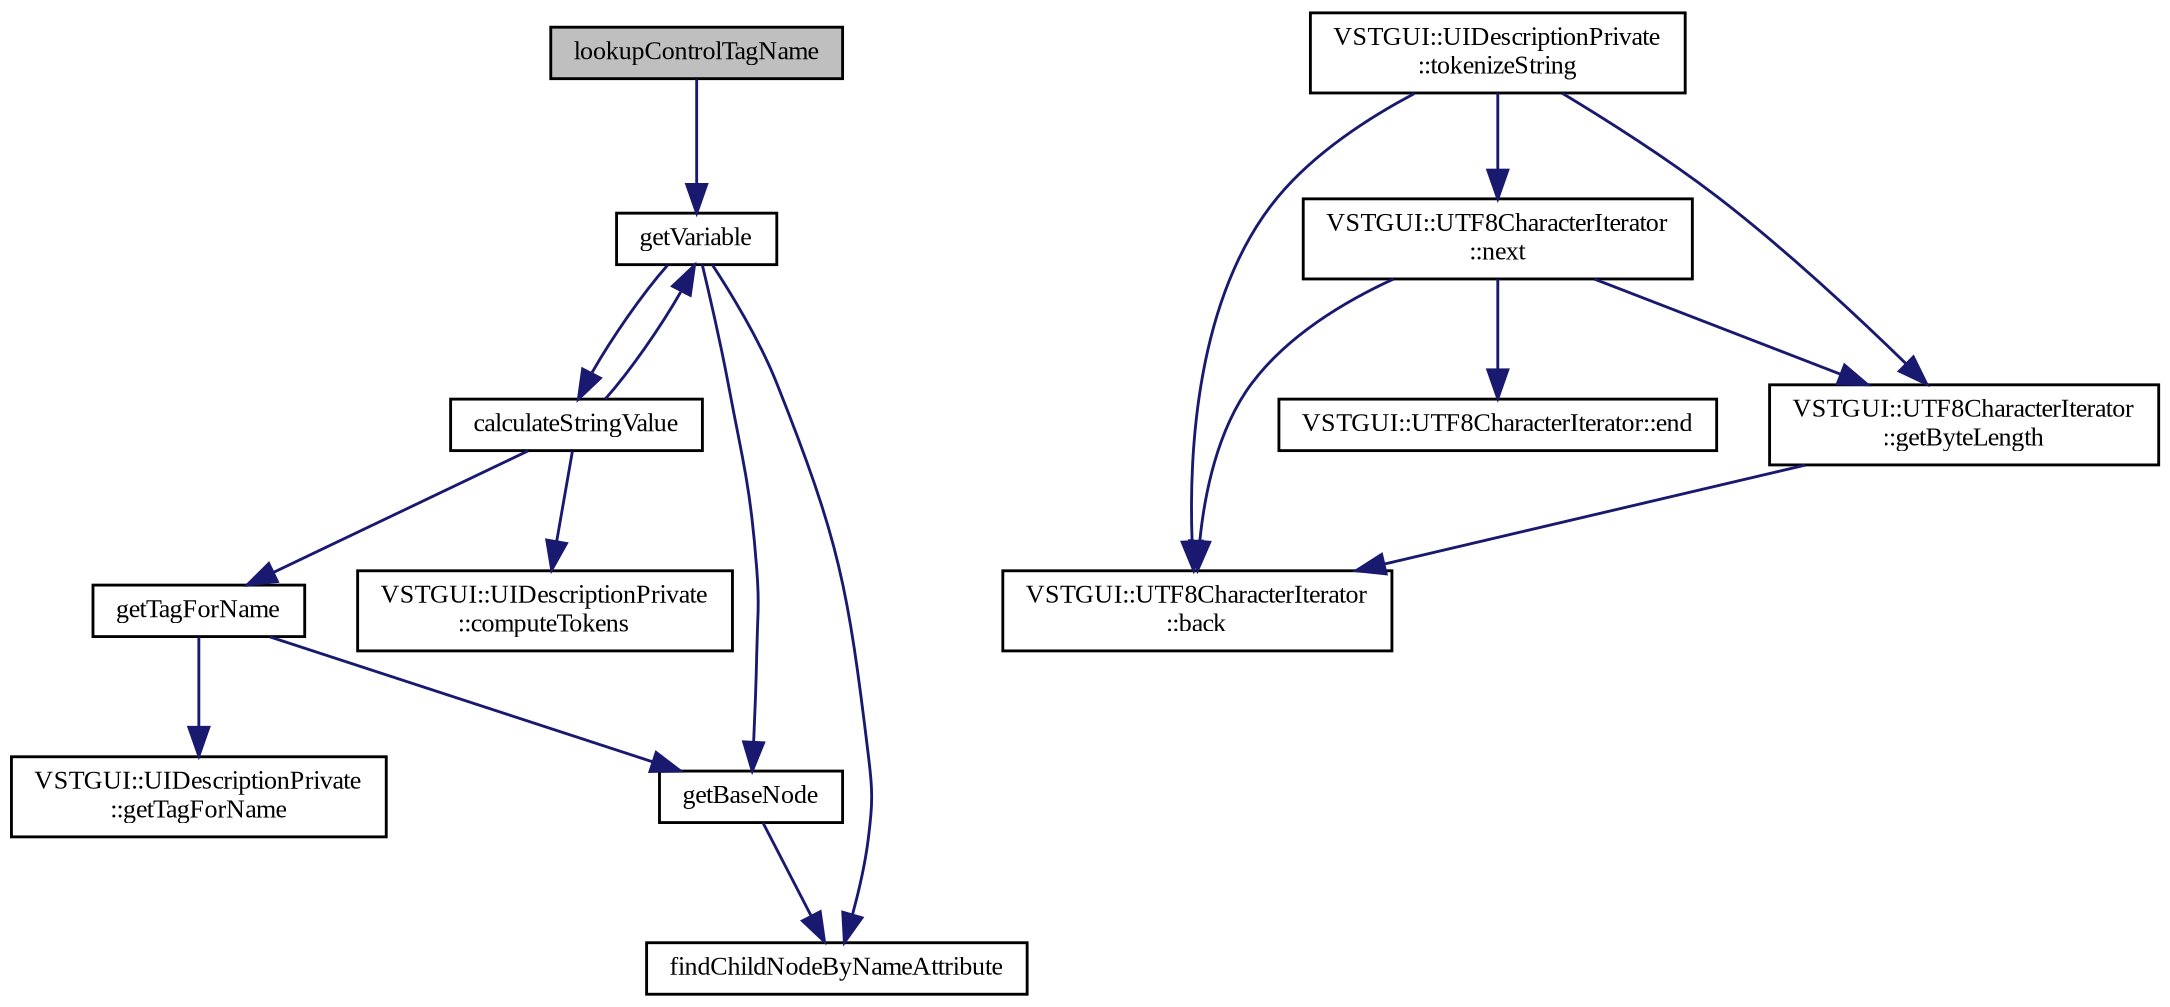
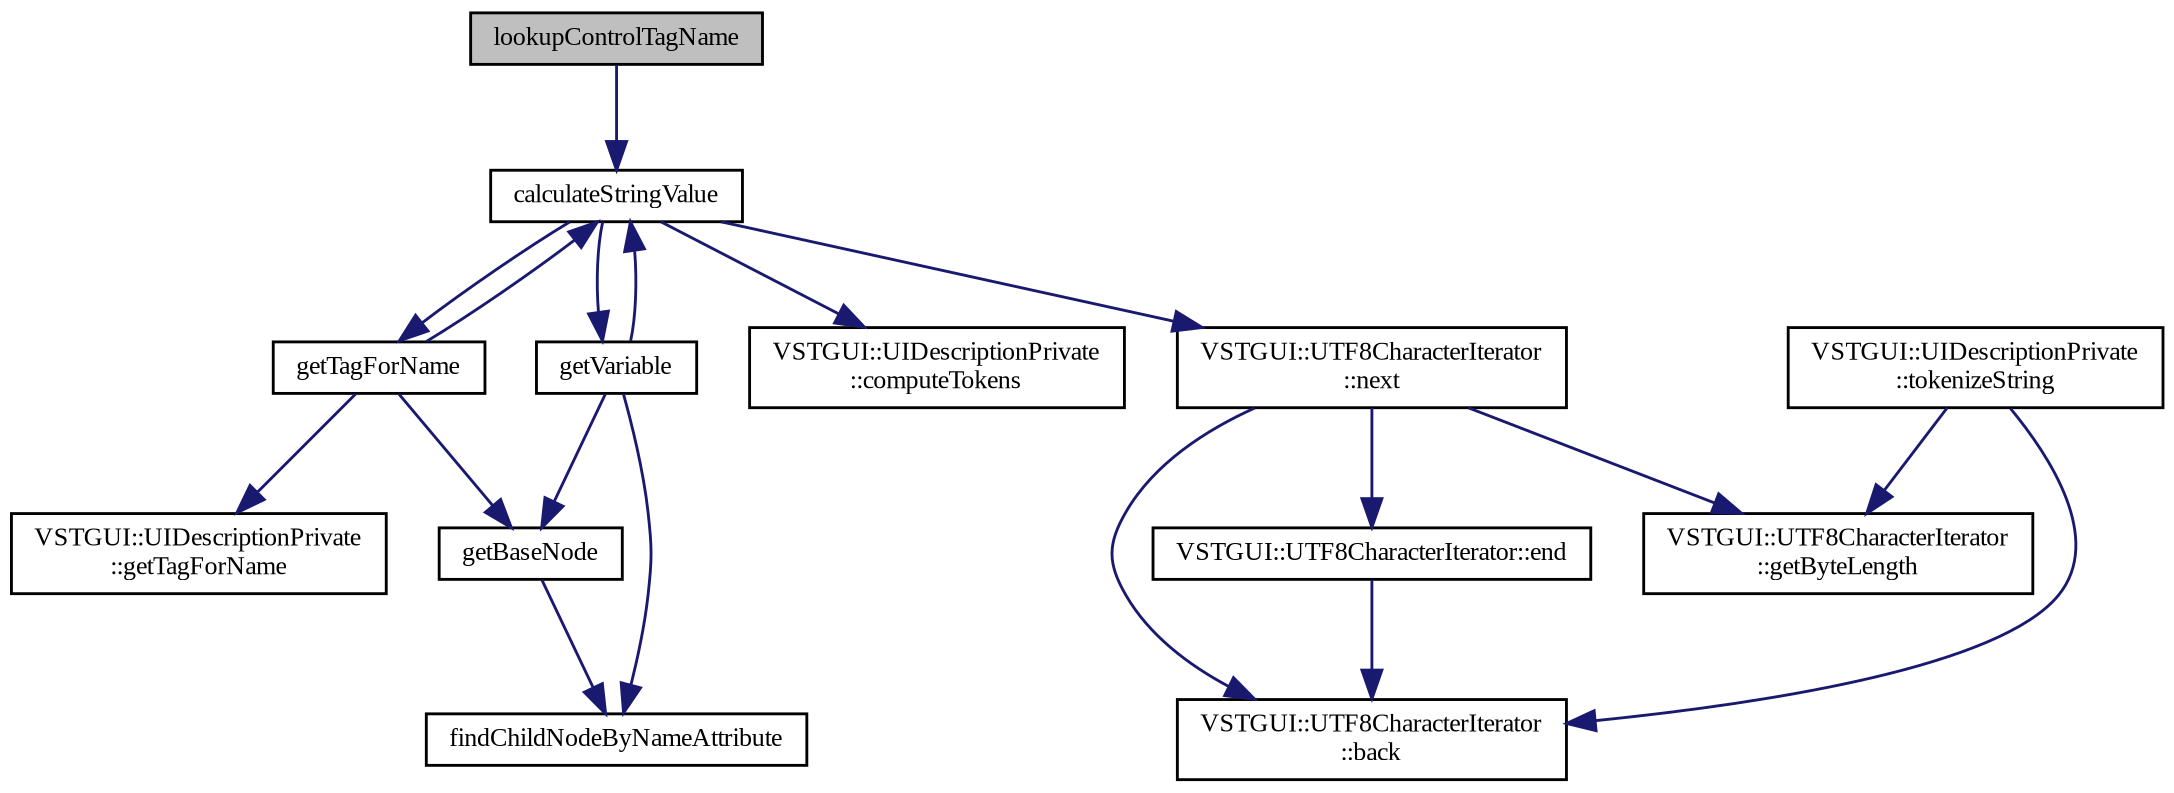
edge "lookupControlTagName" -> "getVariable": now "lookupControlTagName" -> "calculateStringValue"
edge "VSTGUI::UIDescriptionPrivate ::tokenizeString" -> "VSTGUI::UTF8CharacterIterator ::next": now "calculateStringValue" -> "VSTGUI::UTF8CharacterIterator ::next"
edge "getTagForName" -> "calculateStringValue": added
edge "VSTGUI::UTF8CharacterIterator ::getByteLength" -> "VSTGUI::UTF8CharacterIterator ::back": now "VSTGUI::UTF8CharacterIterator::end" -> "VSTGUI::UTF8CharacterIterator ::back"
